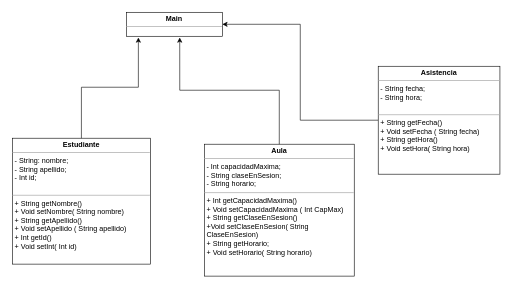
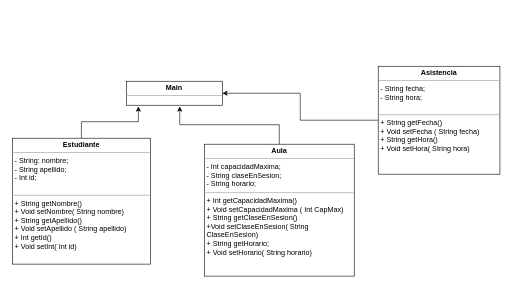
node "Main": moved (174, 24) -> (174, 93)
